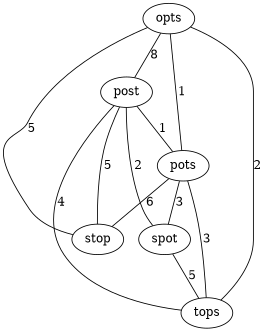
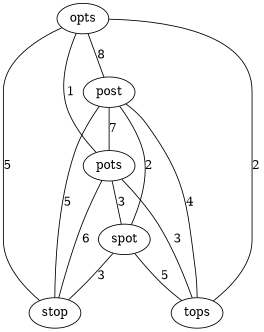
edge "post" -- "pots": label "1" -> "7"
edge "spot" -- "stop": added, label "3"
